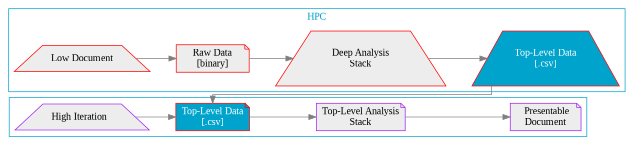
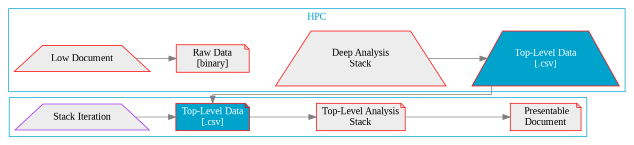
edge "Raw Data [binary]" -> "Deep Analysis Stack": removed
node "High Iteration": label "High Iteration" -> "Stack Iteration"
node "Top-Level Analysis Stack": color purple -> red
node "Presentable Document": color purple -> red
